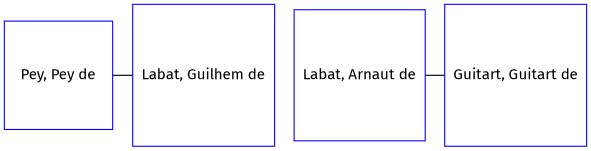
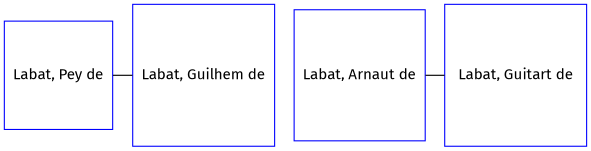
node "Pey, Pey de": label "Pey, Pey de" -> "Labat, Pey de"
node "Guitart, Guitart de": label "Guitart, Guitart de" -> "Labat, Guitart de"
